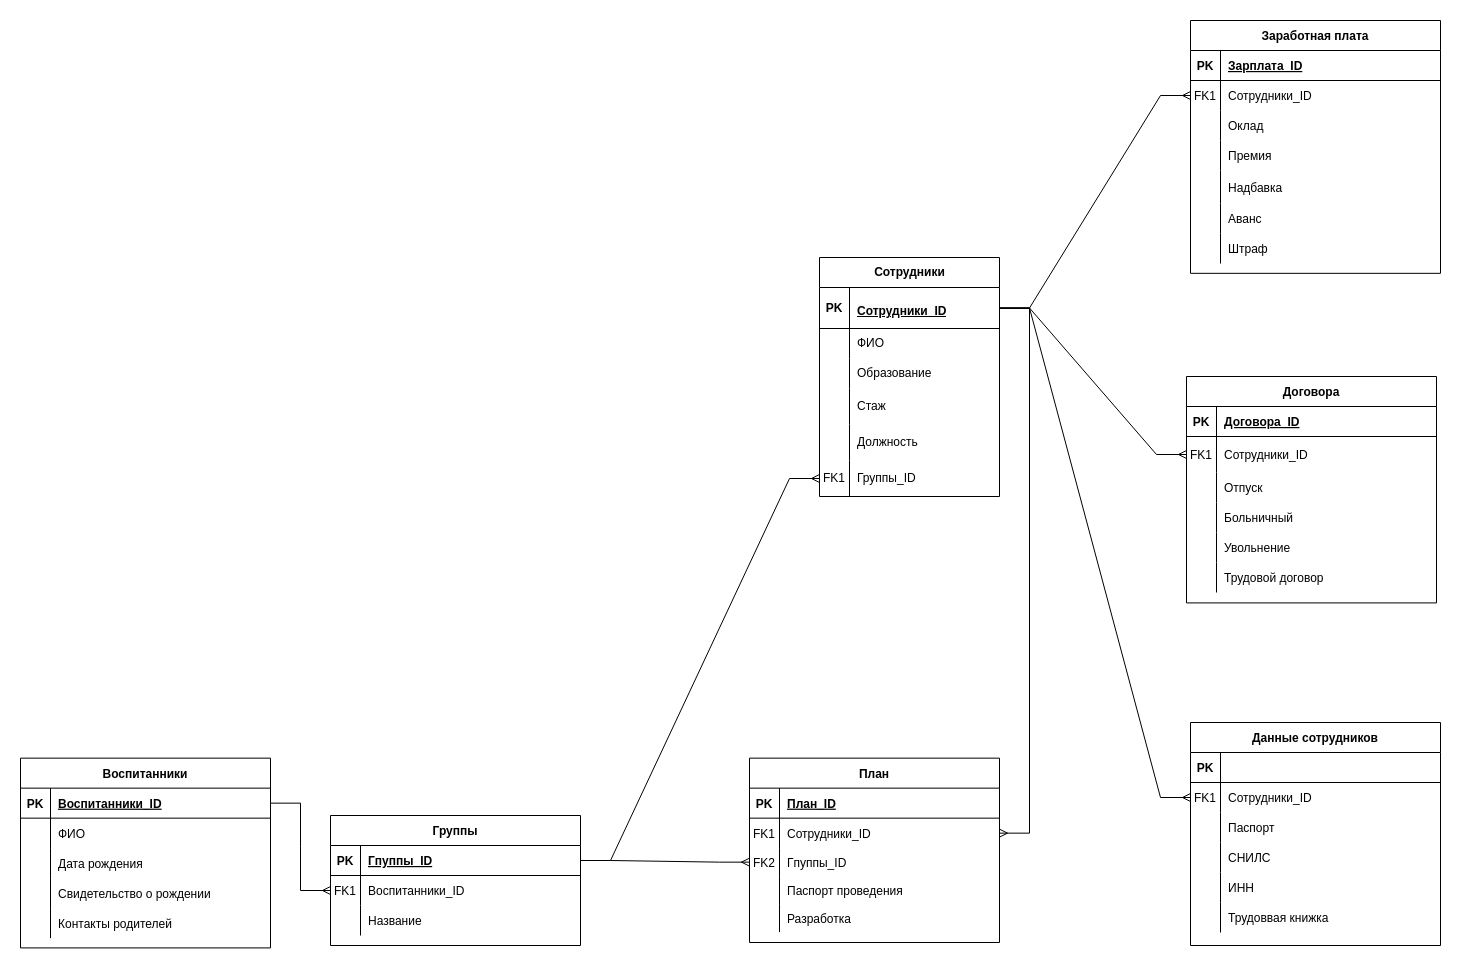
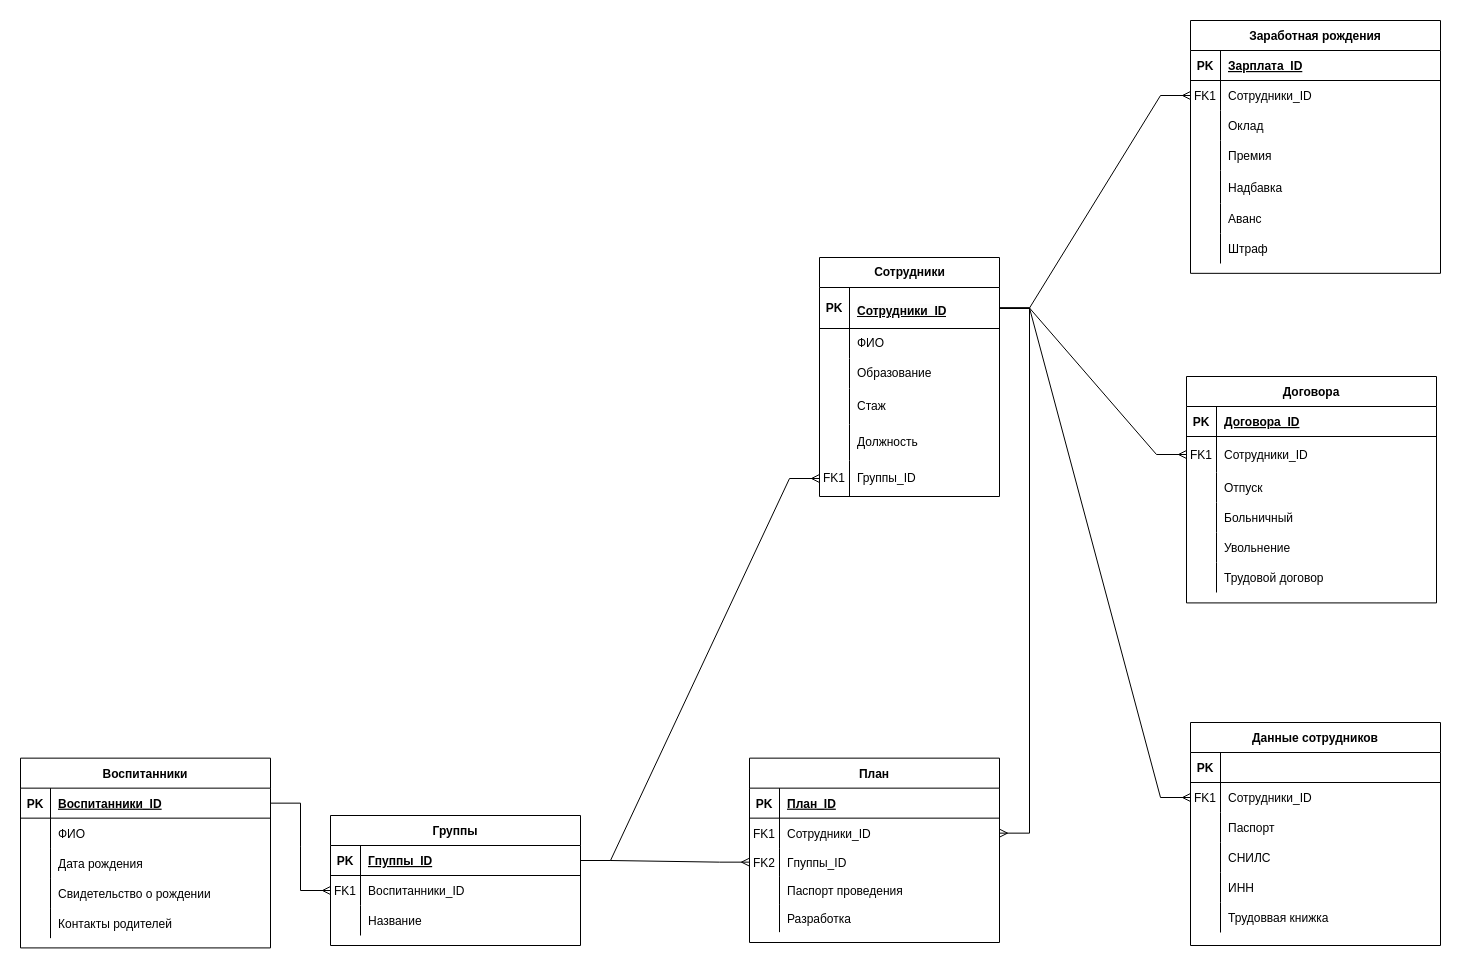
node "Заработная плата": label "Заработная плата" -> "Заработная рождения"
